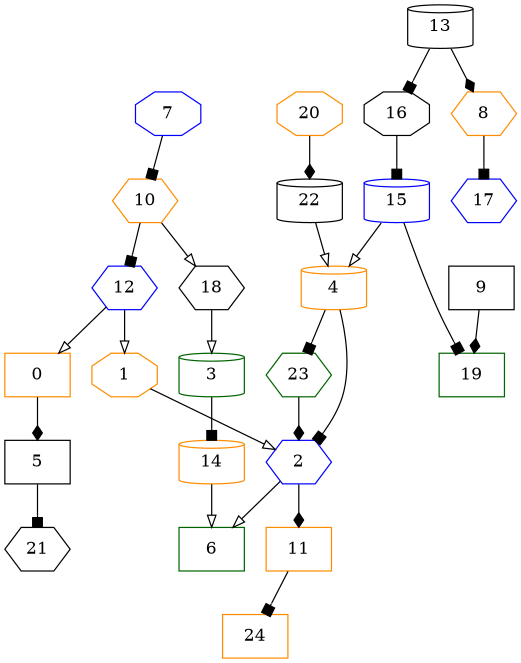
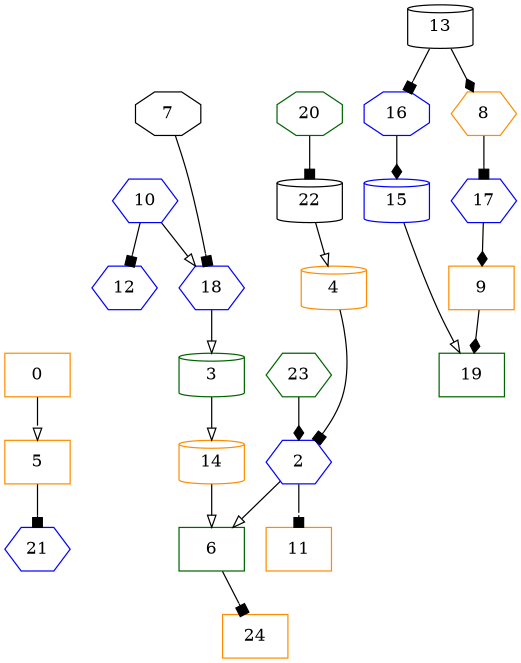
node "7": color blue -> black
node "20": color darkorange -> darkgreen
node "16": color black -> blue
edge "20" -> "22": arrowhead diamond -> box
edge "16" -> "15": arrowhead box -> diamond
edge "7" -> "10": now "7" -> "18"
node "10": color darkorange -> blue
edge "17" -> "9": added
edge "15" -> "4": removed
edge "15" -> "19": arrowhead box -> onormal
node "18": color black -> blue
node "9": color black -> darkorange
edge "12" -> "0": removed
edge "4" -> "23": removed
node "1": removed
edge "3" -> "14": arrowhead box -> onormal
edge "0" -> "5": arrowhead diamond -> onormal
node "5": color black -> darkorange
edge "2" -> "11": arrowhead diamond -> box
node "21": color black -> blue
edge "11" -> "24": now "6" -> "24"
